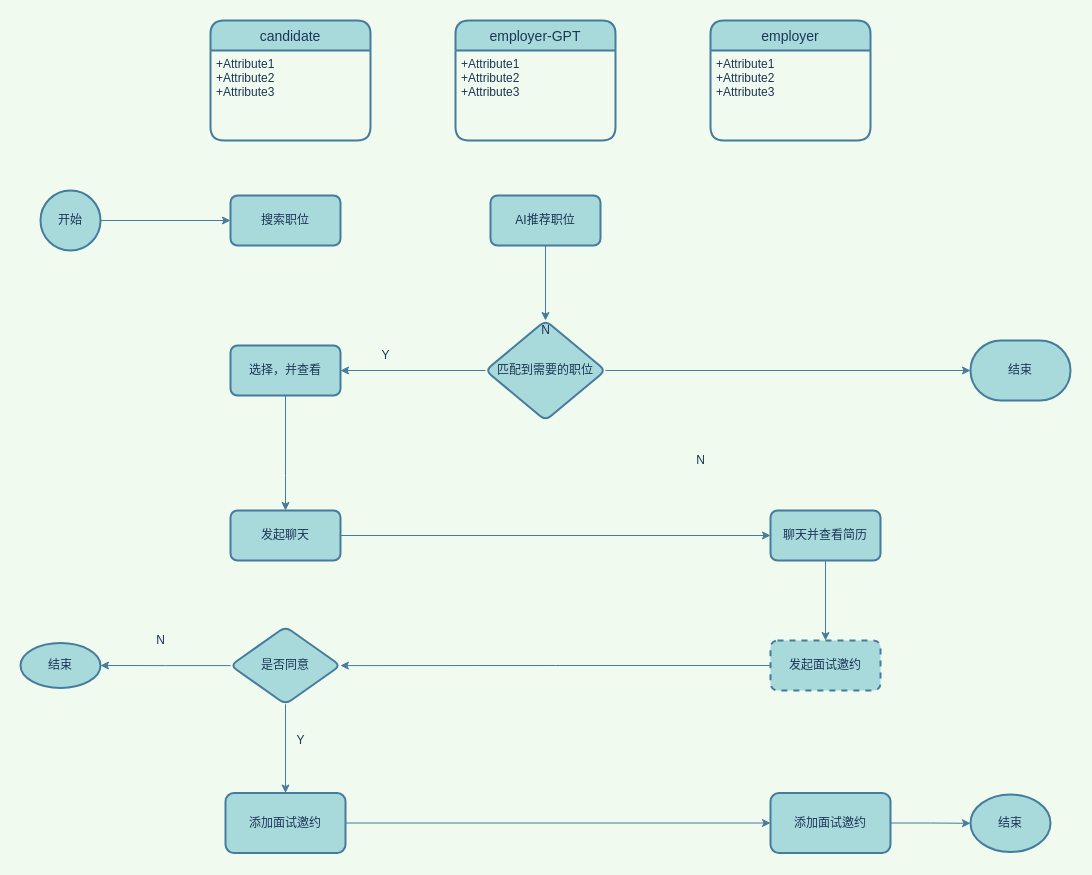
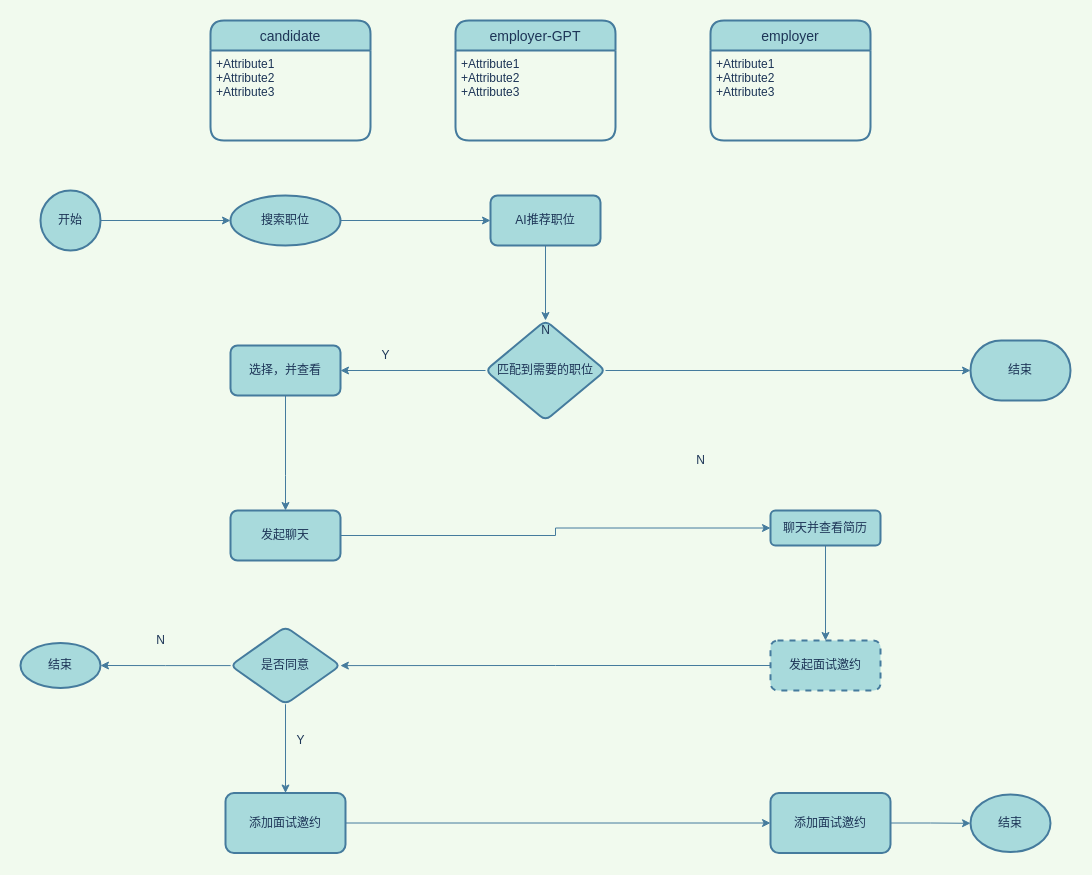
node "搜索职位": shape rounded rectangle -> ellipse
edge "搜索职位" -> "AI推荐职位": added
node "聊天并查看简历": size 110x50 -> 110x35
